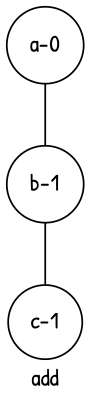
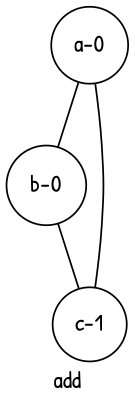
node "b-1": label "b-1" -> "b-0"
edge "a-0" -- "c-1": added
